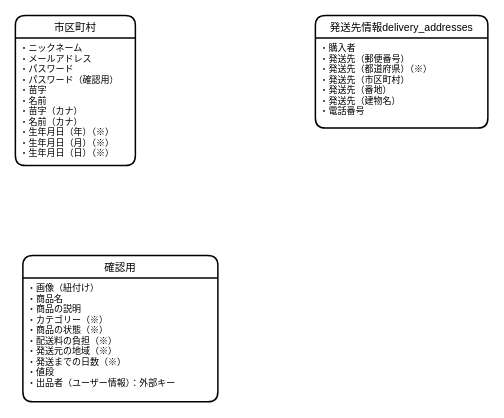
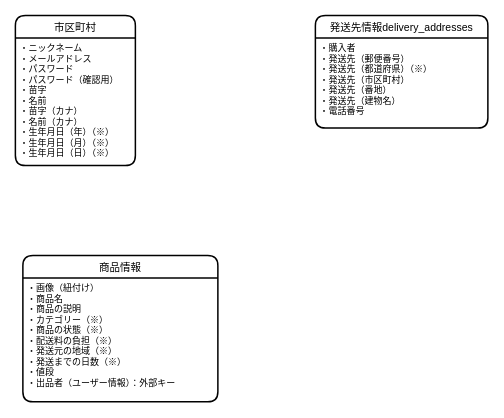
node "確認用": label "確認用" -> "商品情報"
